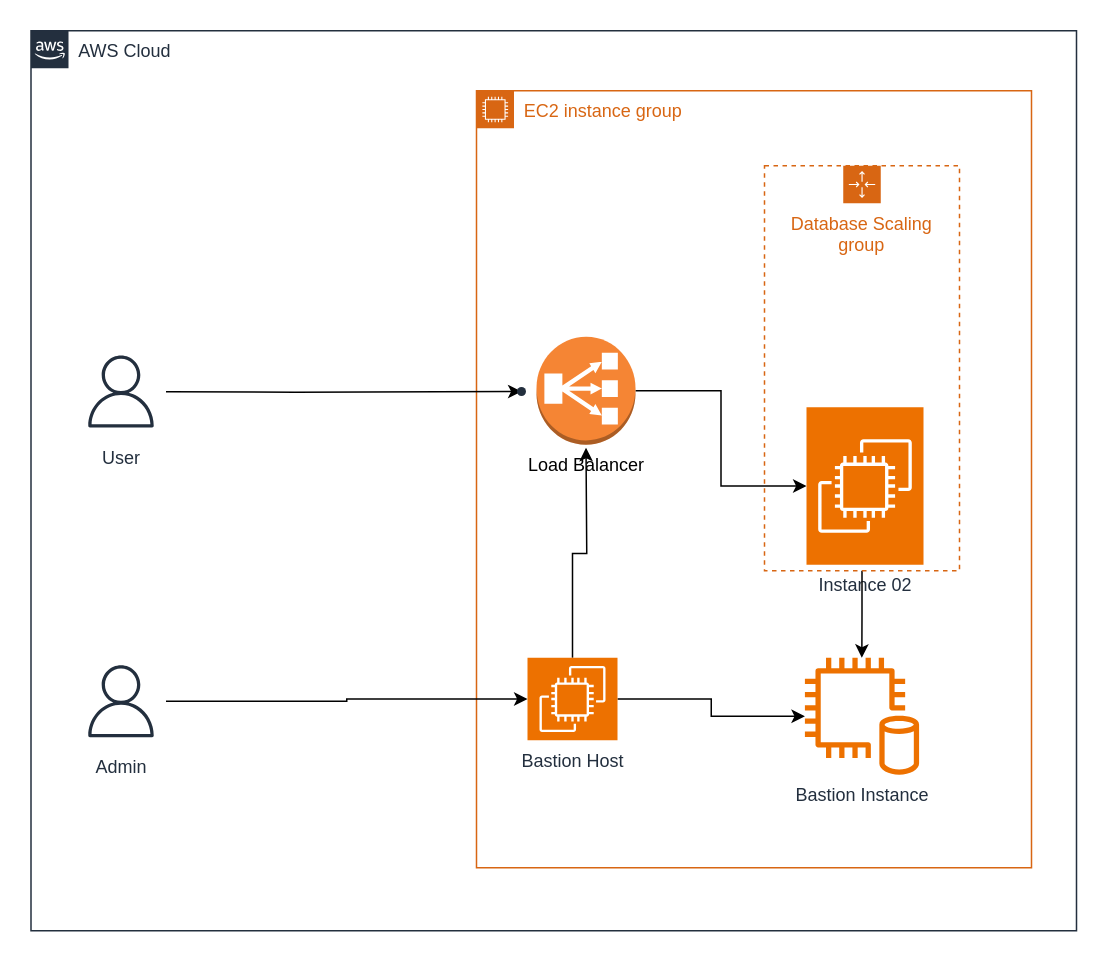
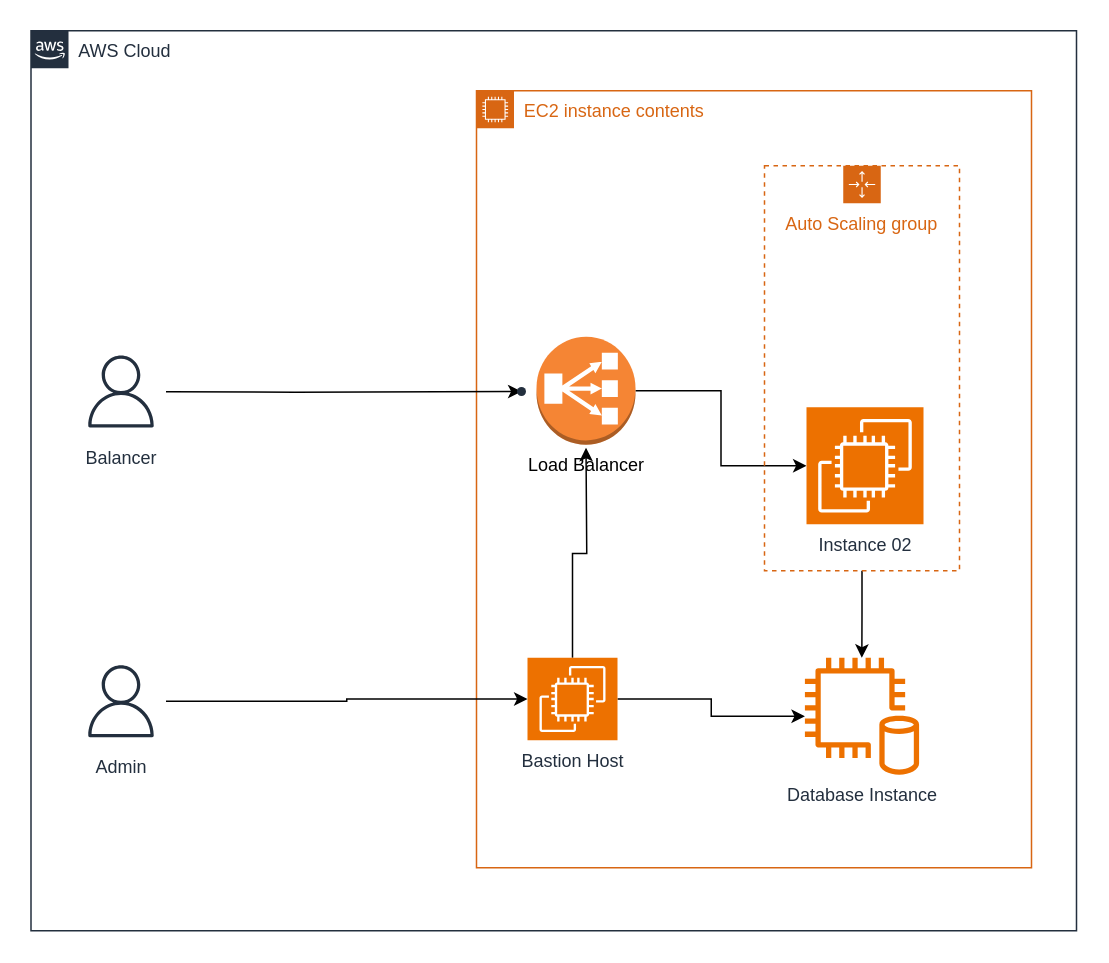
node "EC2 instance group": label "EC2 instance group" -> "EC2 instance contents"
node "Database Scaling group": label "Database Scaling group" -> "Auto Scaling group"
node "User": label "User" -> "Balancer"
node "Instance 02": size 117x158 -> 117x117
node "Bastion Instance": label "Bastion Instance" -> "Database Instance"
